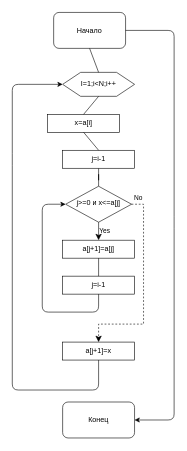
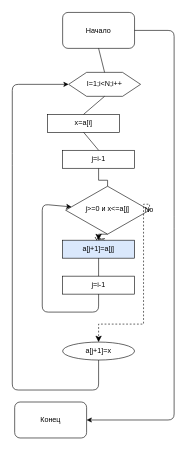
node "Начало": moved (90, 30) -> (99, 30)
node "I=1;i<N;i++": moved (99, 84) -> (105, 84)
node "j>=0 и x<=a[j]": size 66x36 -> 84x48
node "a[j+1]=a[j]": fillcolor #ffffff -> #dae8fc
node "a[j+1]=x": shape rectangle -> ellipse
node "Конец": moved (99, 420) -> (51, 420)
